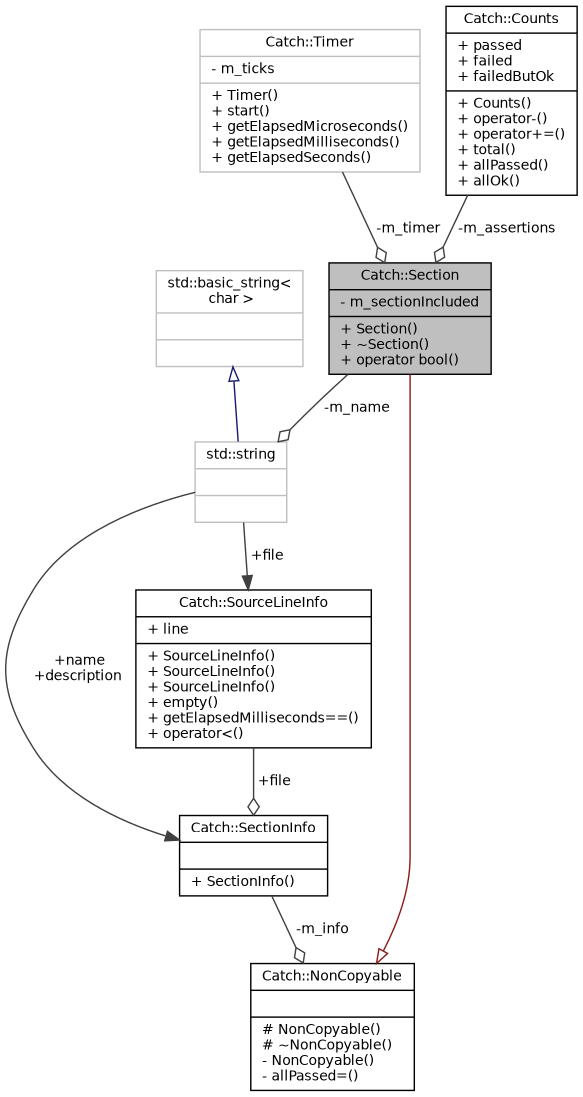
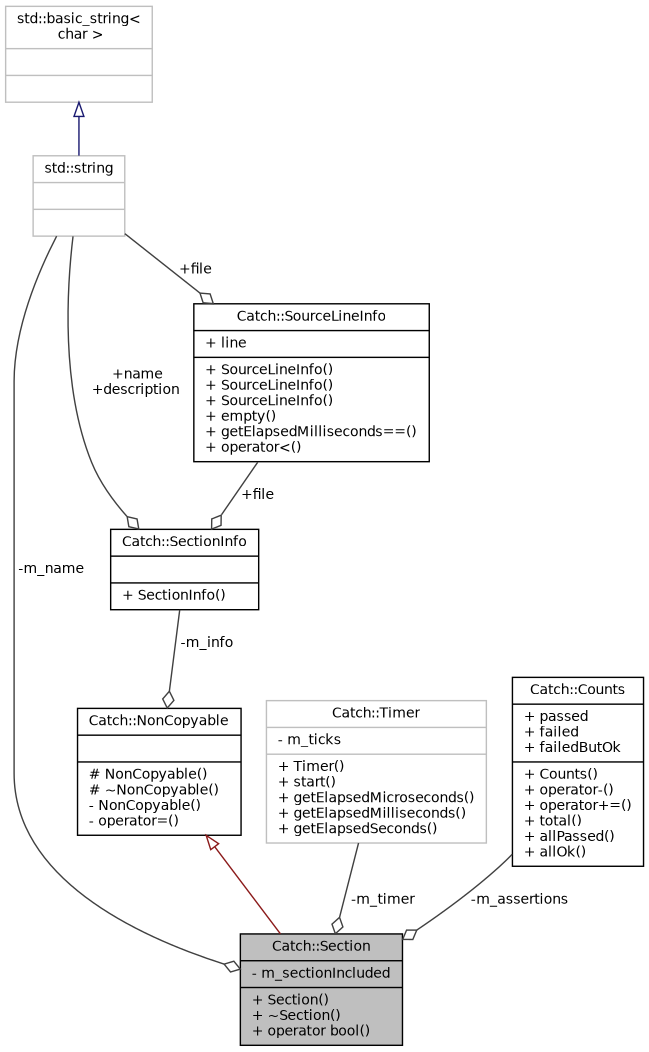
edge "Catch::Section" -> "std::string": reversed
edge "std::string" -> "Catch::SourceLineInfo": arrowhead normal -> odiamond
edge "std::string" -> "Catch::SectionInfo": arrowhead normal -> odiamond
node "Catch::NonCopyable": text "- allPassed=()" -> "- operator=()"
